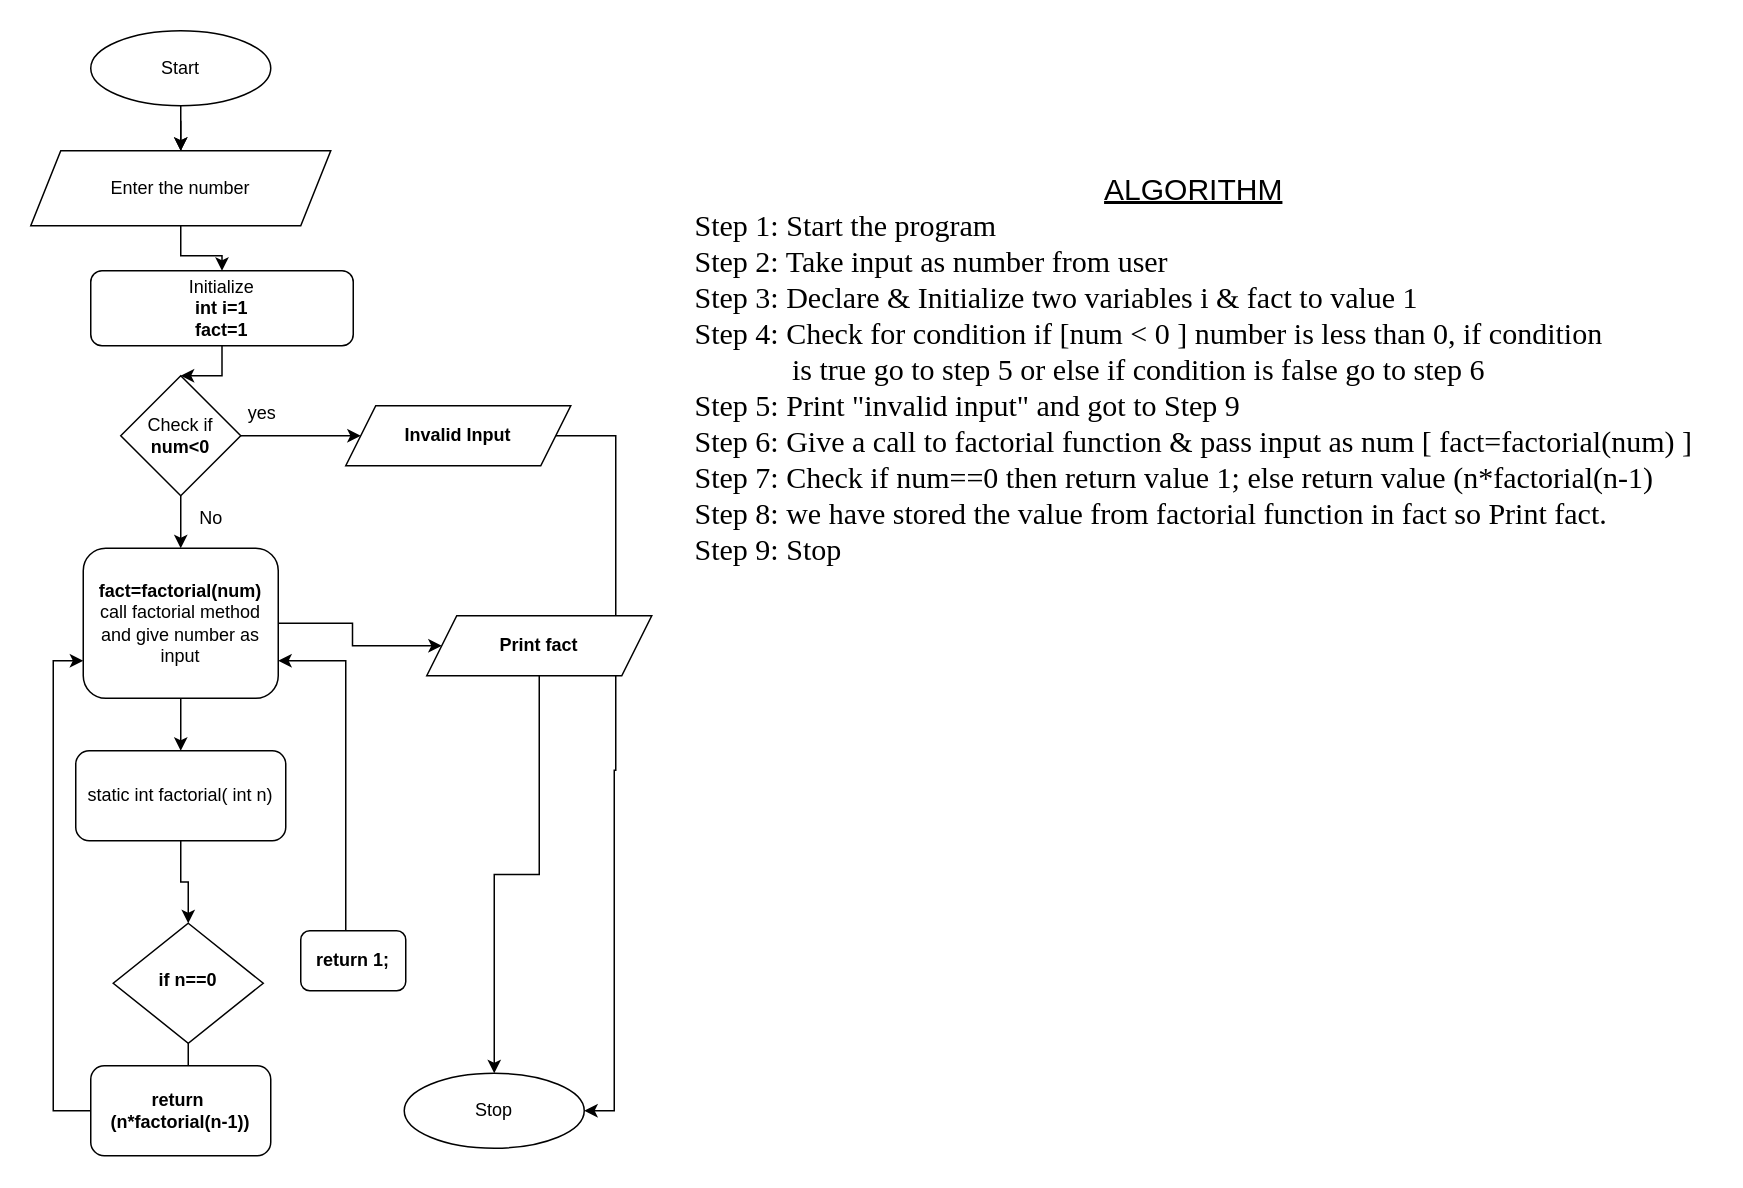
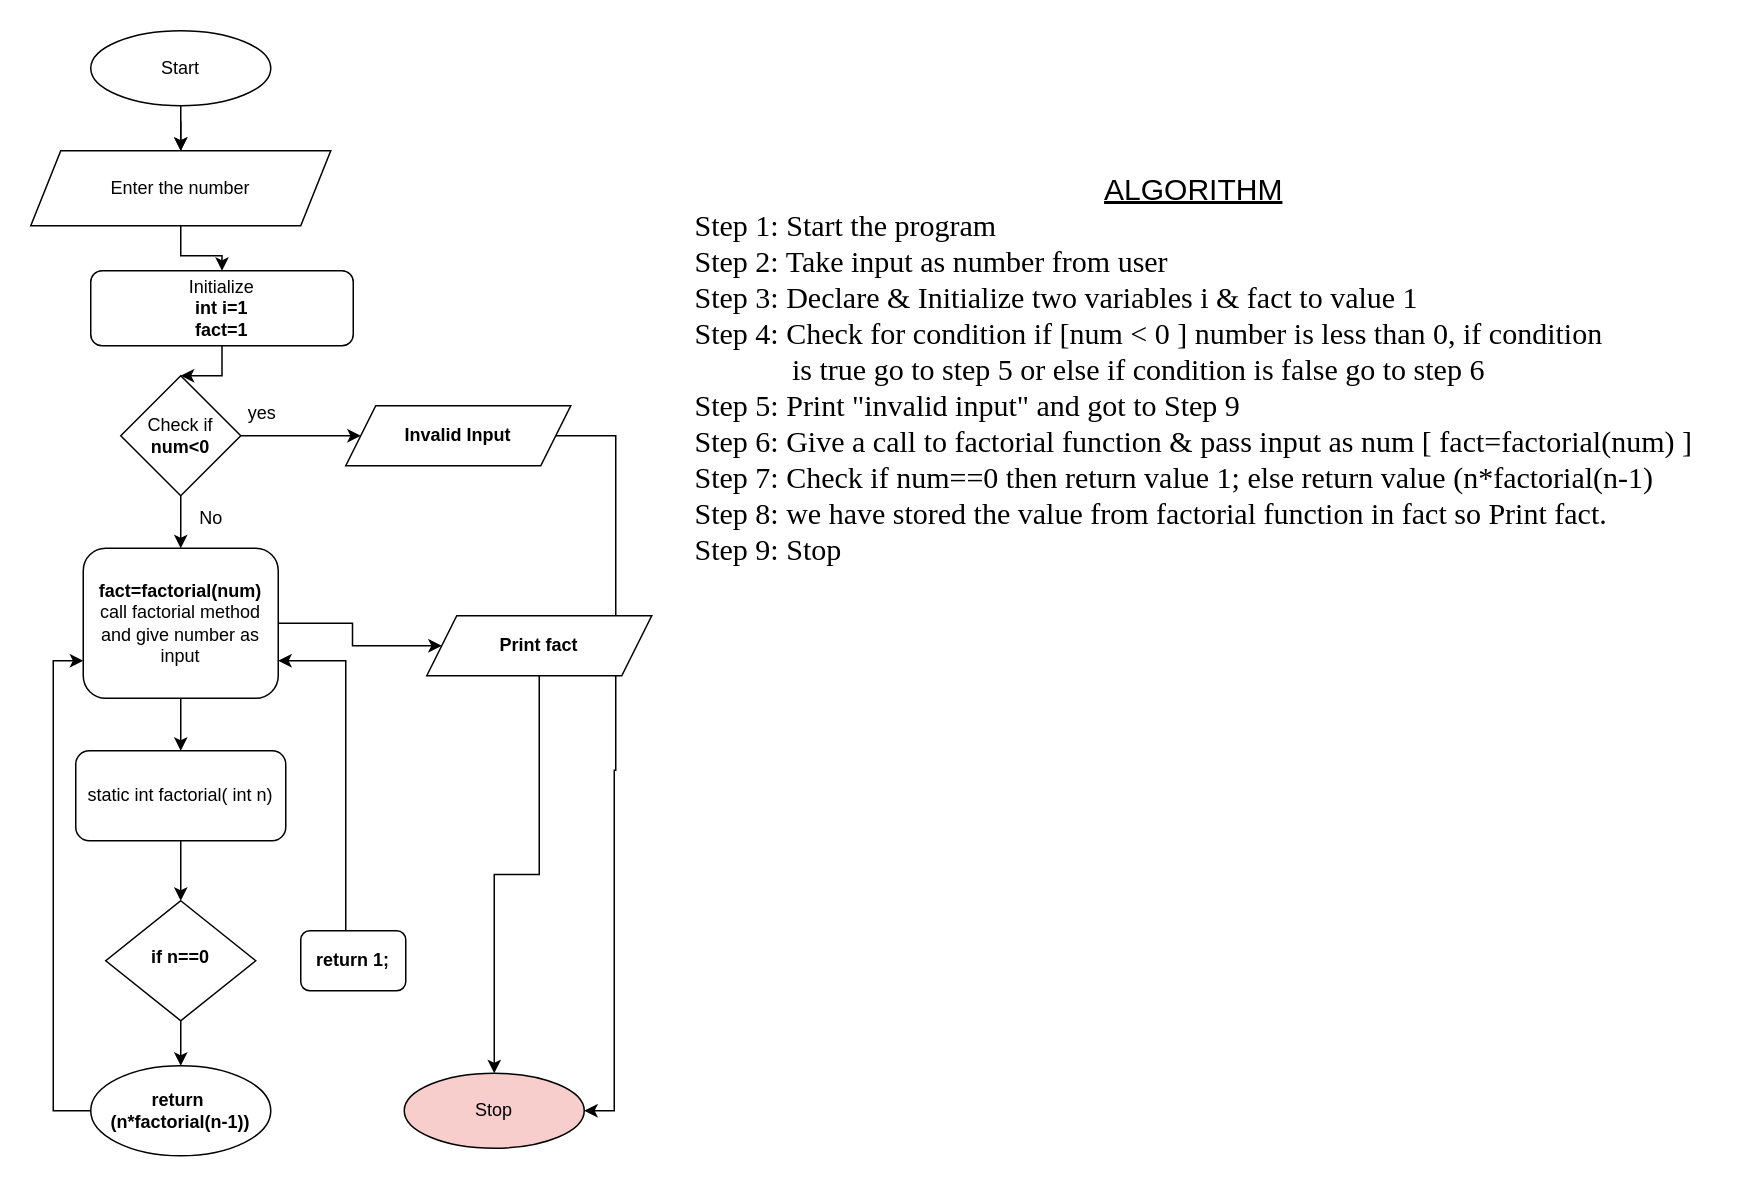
node "if n==0": moved (188, 983) -> (181, 961)
node "return (n*factorial(n-1))": shape rounded rectangle -> ellipse
node "Stop": fillcolor #ffffff -> #f8cecc
